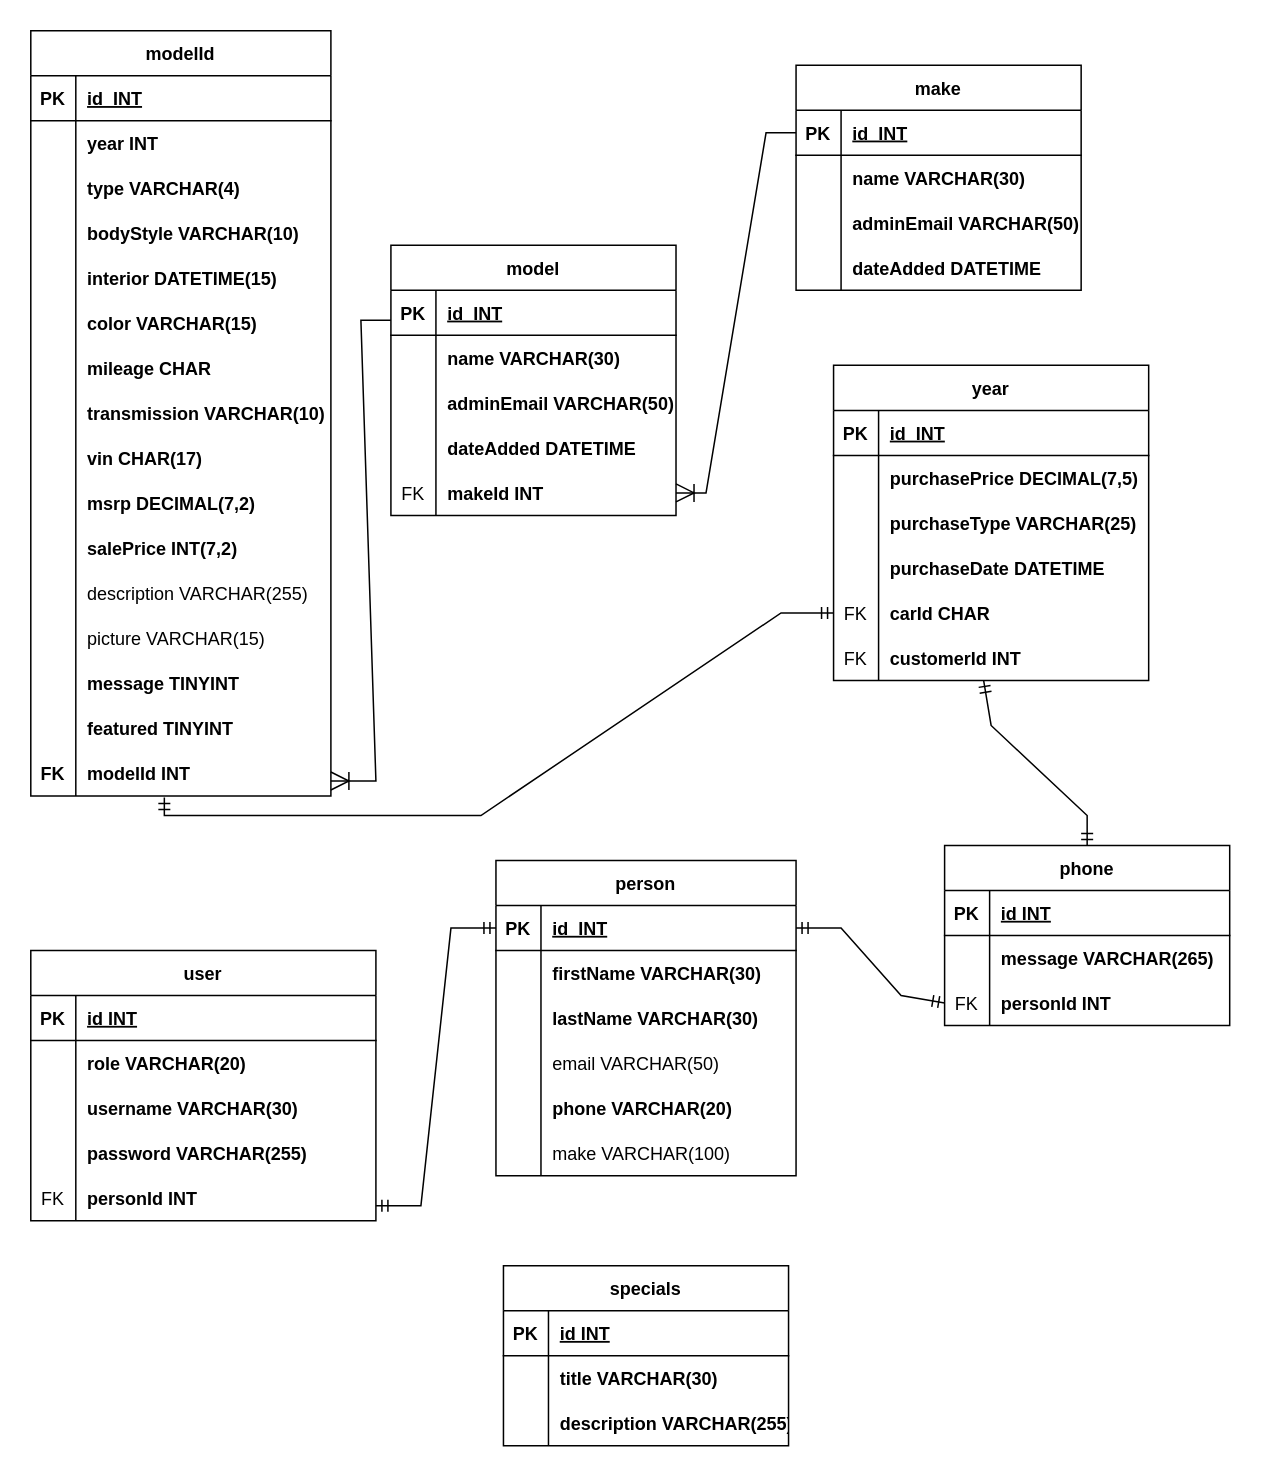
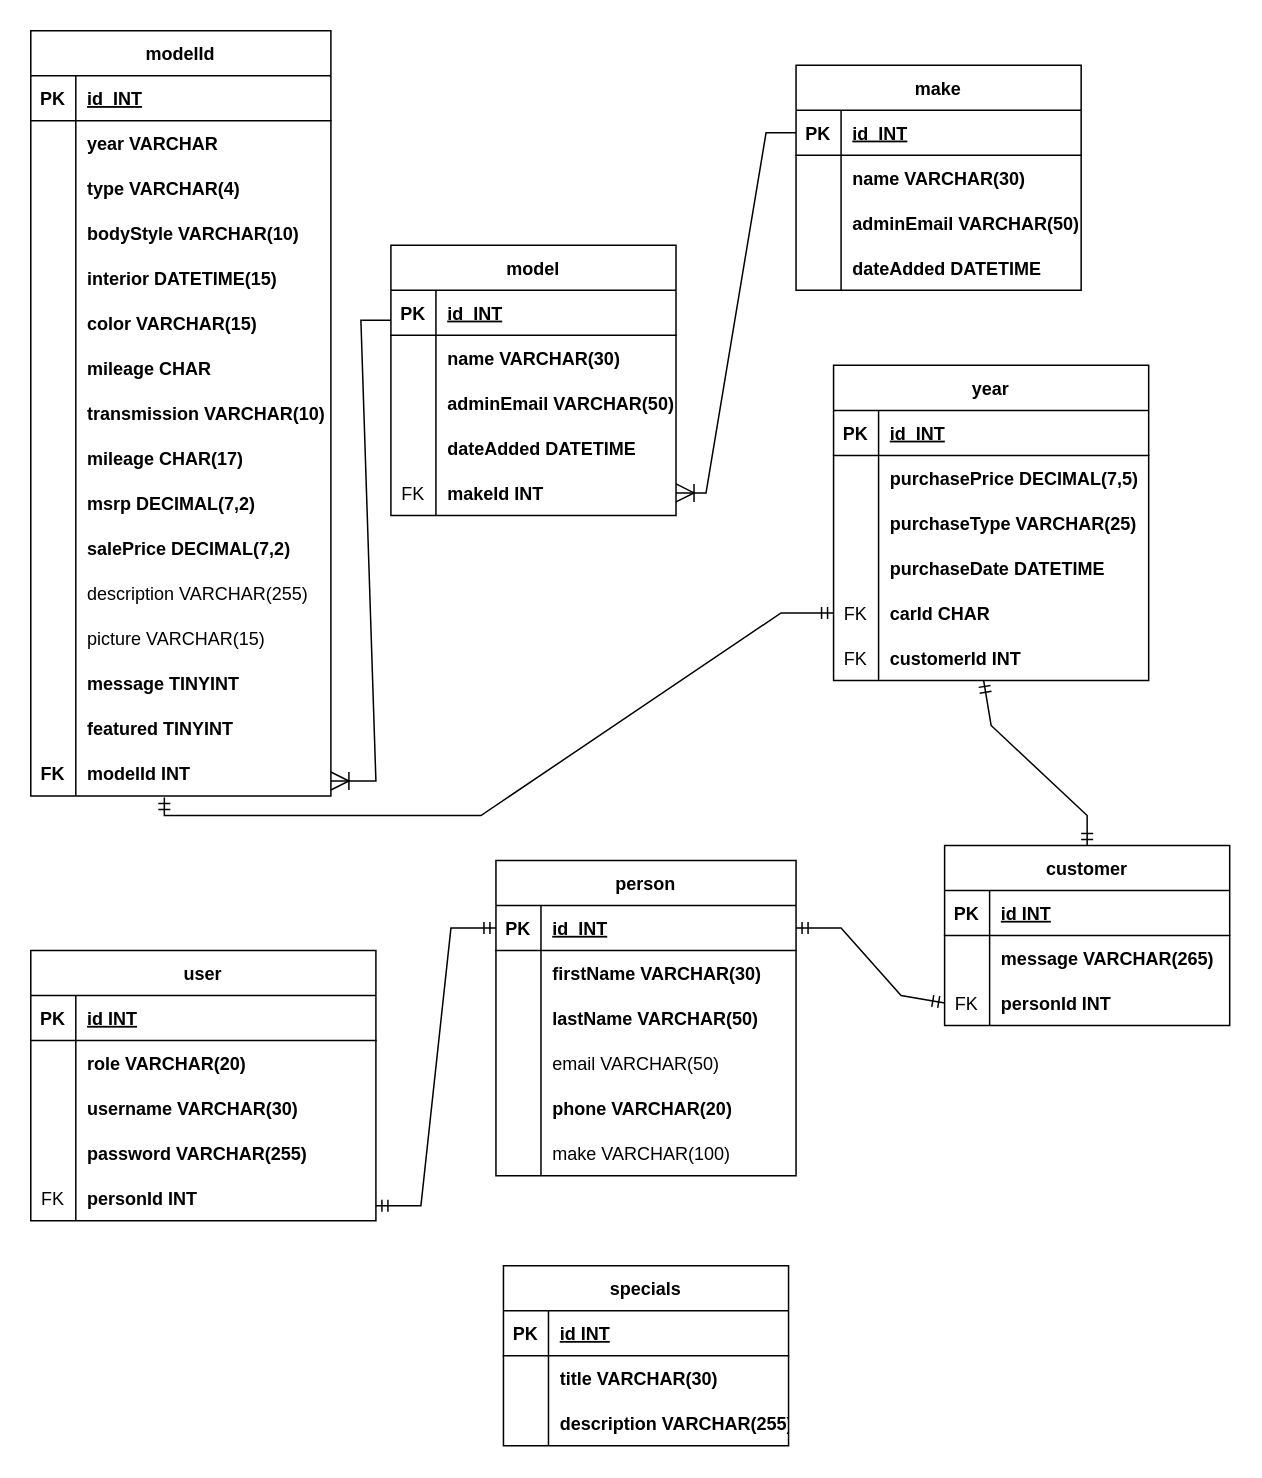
node "year INT": label "year INT" -> "year VARCHAR"
node "vin CHAR(17)": label "vin CHAR(17)" -> "mileage CHAR(17)"
node "salePrice INT(7,2)": label "salePrice INT(7,2)" -> "salePrice DECIMAL(7,2)"
node "phone": label "phone" -> "customer"
node "lastName VARCHAR(30)": label "lastName VARCHAR(30)" -> "lastName VARCHAR(50)"
